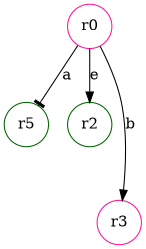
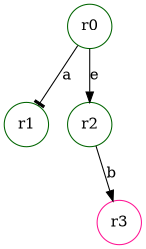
node "r0": color deeppink -> darkgreen
edge "r0" -> "r3": now "r2" -> "r3"
node "r5": label "r5" -> "r1"
